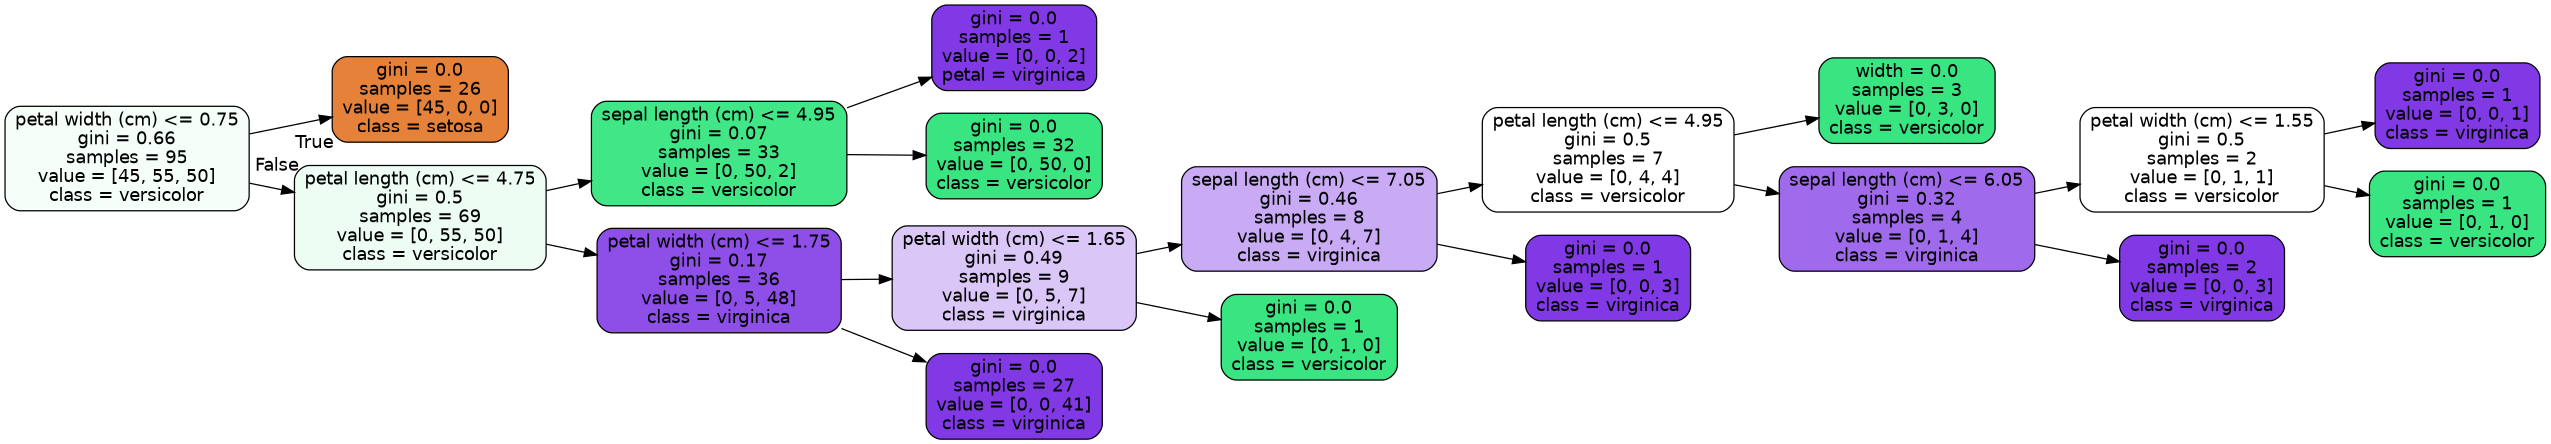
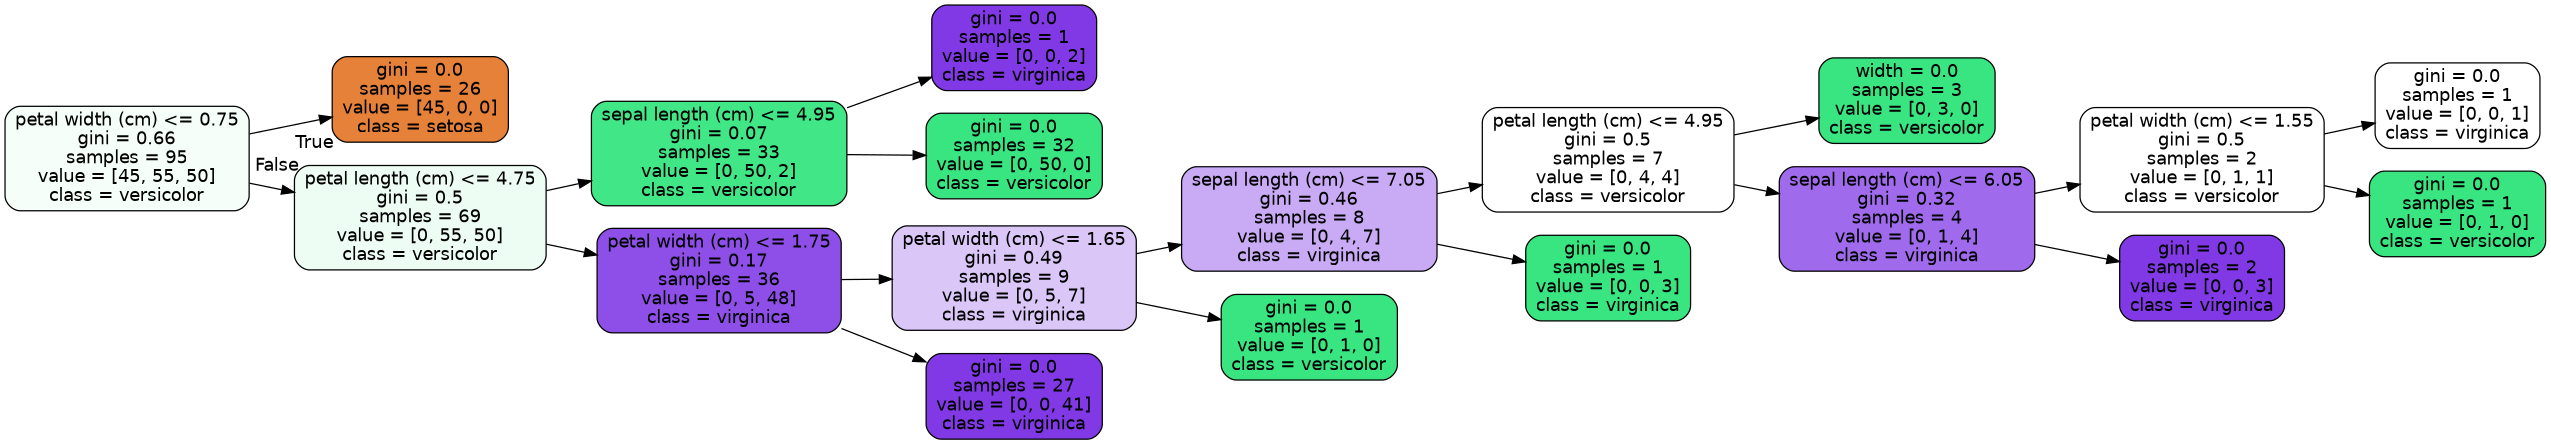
node "gini = 0.0 samples = 1 value = [0, 0, 2] petal = virginica": label "gini = 0.0 samples = 1 value = [0, 0, 2] petal = virginica" -> "gini = 0.0 samples = 1 value = [0, 0, 2] class = virginica"
node "gini = 0.0 samples = 1 value = [0, 0, 1] class = virginica": fillcolor #8139e5 -> #ffffff
node "gini = 0.0 samples = 1 value = [0, 0, 3] class = virginica": fillcolor #8139e5 -> #39e581
